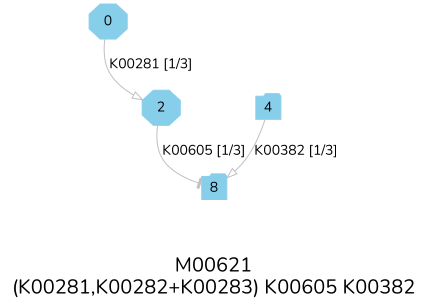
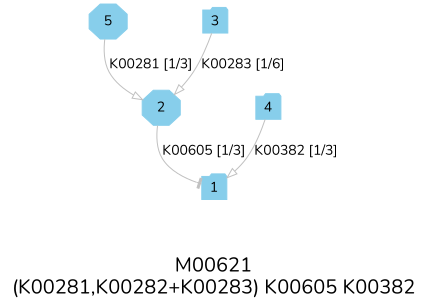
node "0": label "0" -> "5"
node "3": added
node "8": label "8" -> "1"
